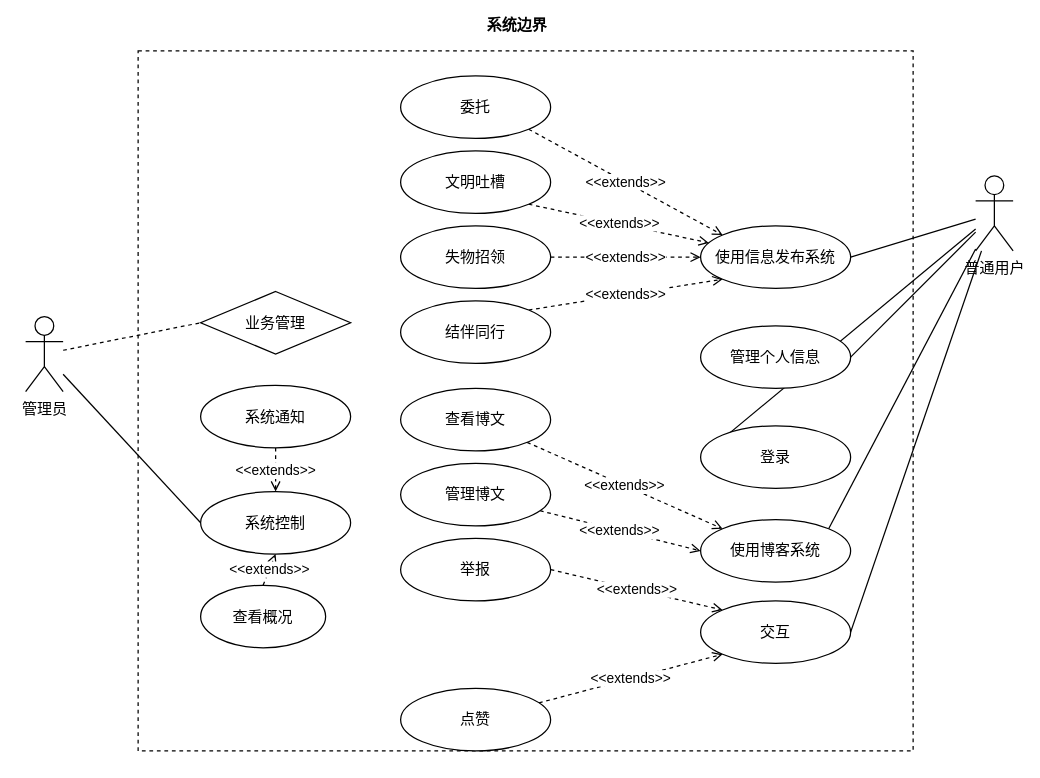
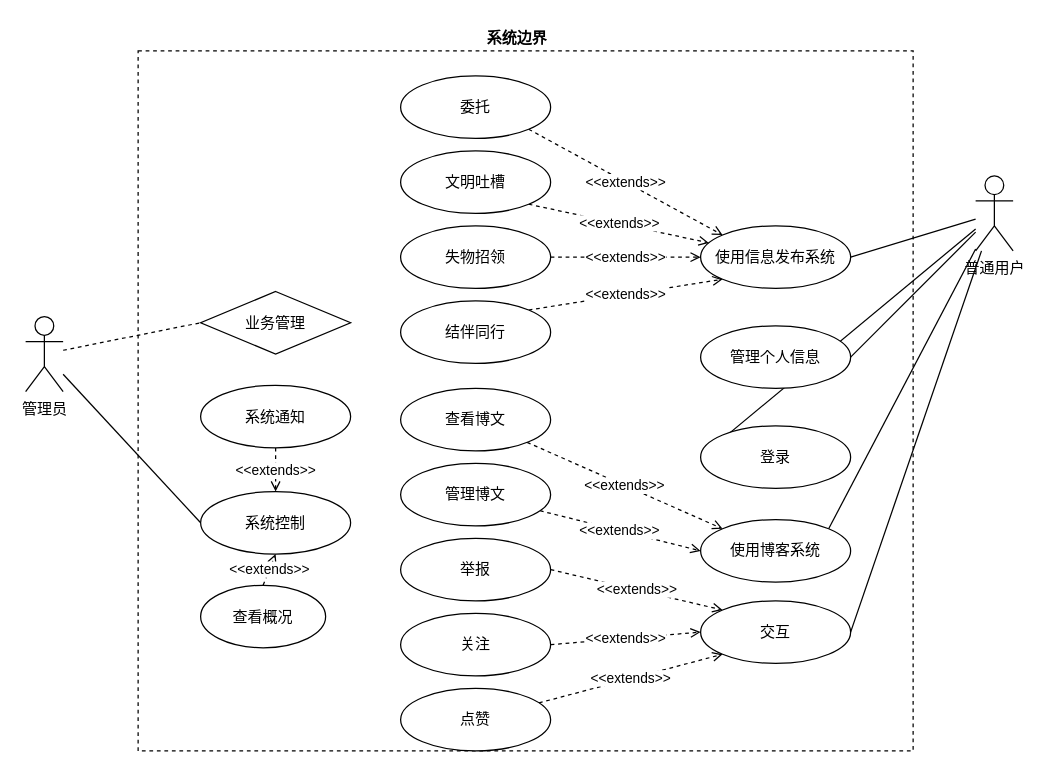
node "系统边界": moved (518, 26) -> (518, 38)
edge "关注" -> "交互": added, label "<<extends>>"
node "关注": added
